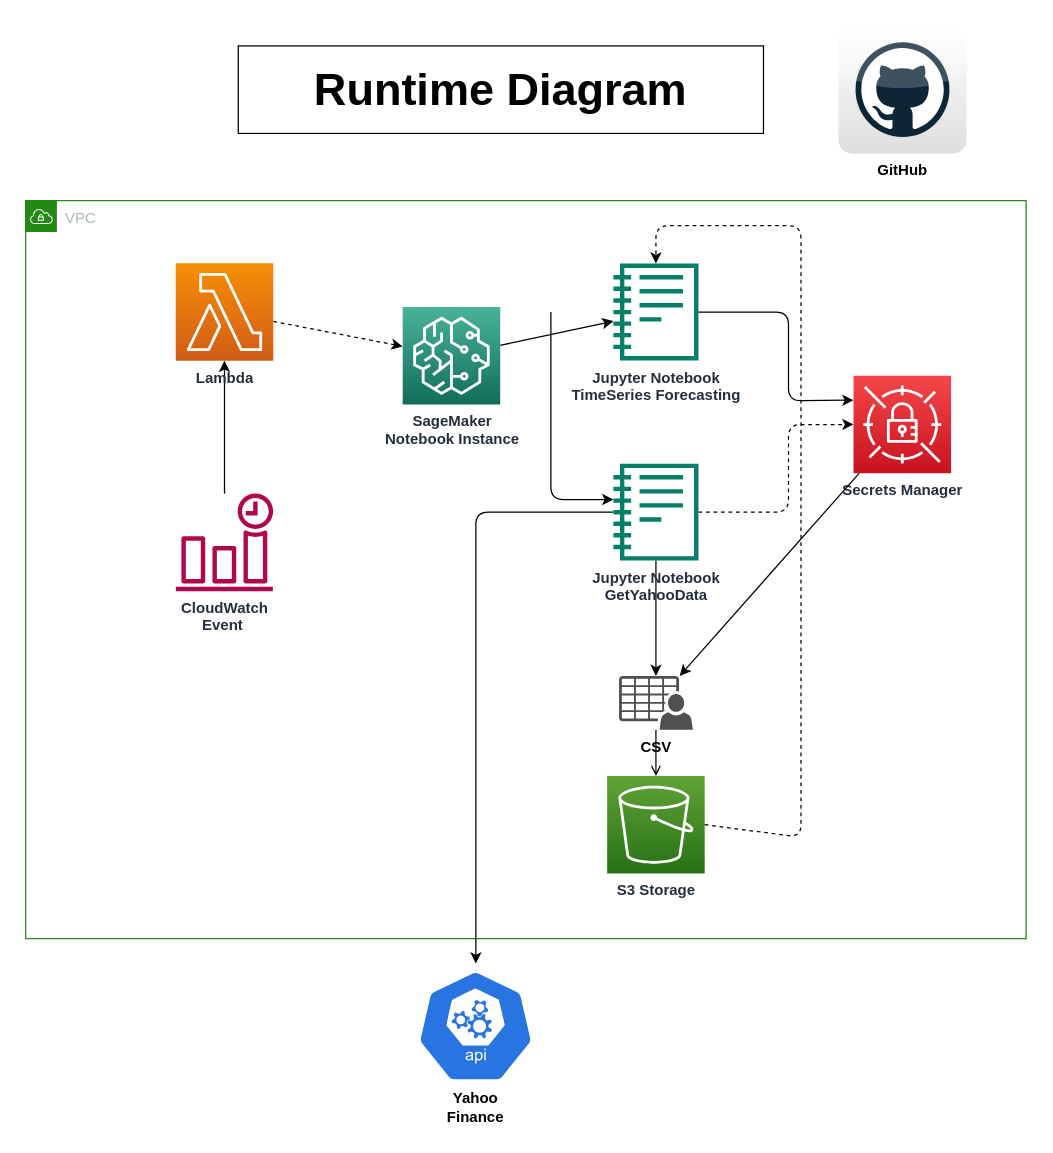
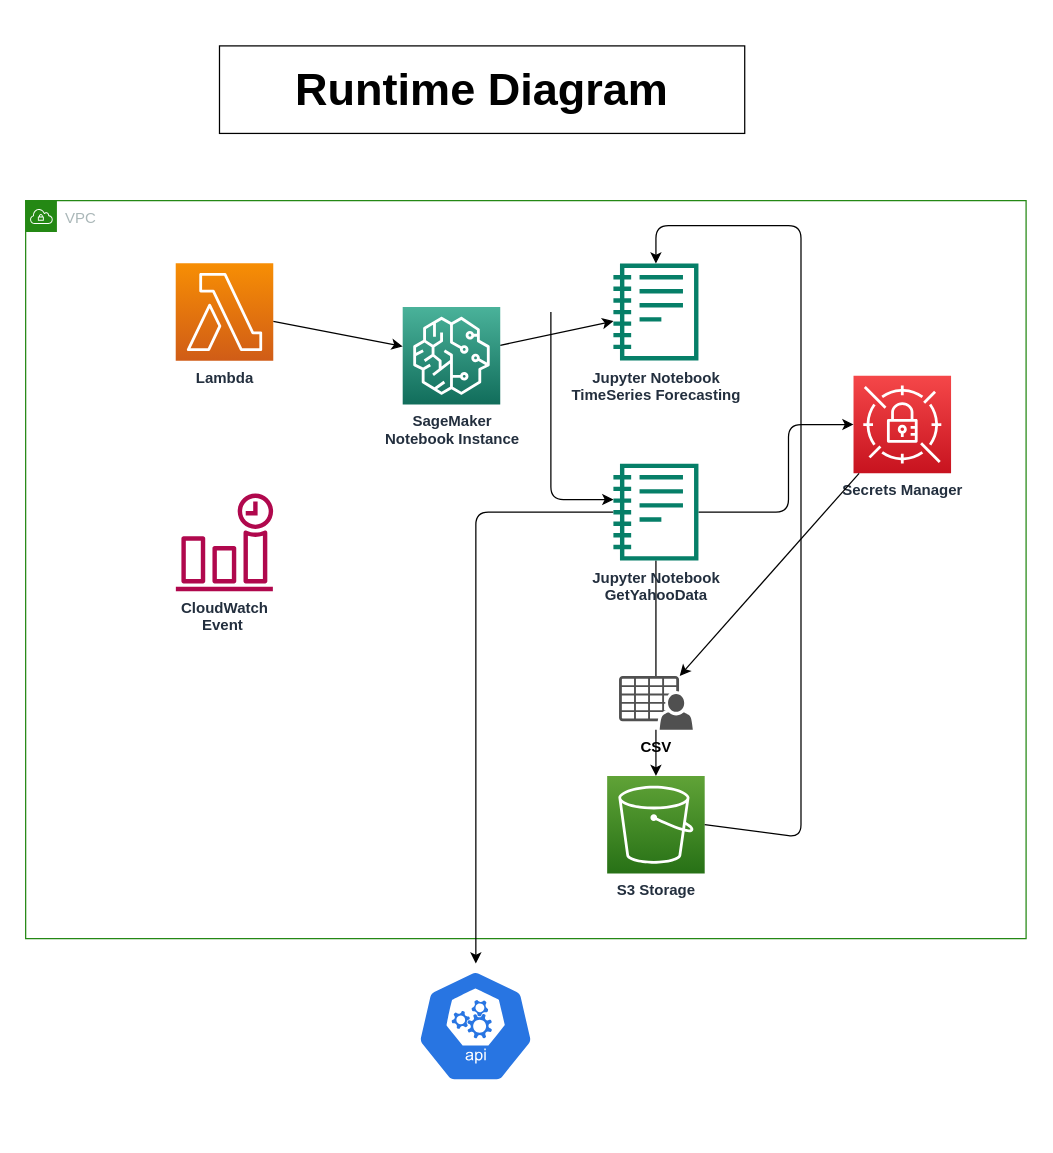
node "Runtime Diagram": moved (501, 90) -> (482, 90)
node "GitHub": removed
edge "Lambda" -> "SageMaker Notebook Instance": style dashed -> solid
edge "Jupyter Notebook TimeSeries Forecasting" -> "Secrets Manager": removed
edge "CloudWatch Event" -> "Lambda": removed
edge "Jupyter Notebook GetYahooData" -> "Secrets Manager": style dashed -> solid
edge "S3 Storage" -> "Jupyter Notebook TimeSeries Forecasting": style dashed -> solid
edge "Jupyter Notebook GetYahooData" -> "CSV": arrowhead classic -> none
edge "CSV" -> "S3 Storage": arrowhead open -> classic
node "Yahoo Finance": removed
